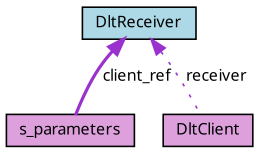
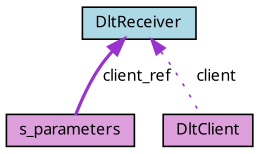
edge "DltClient" -> "DltReceiver": label " receiver" -> " client"
